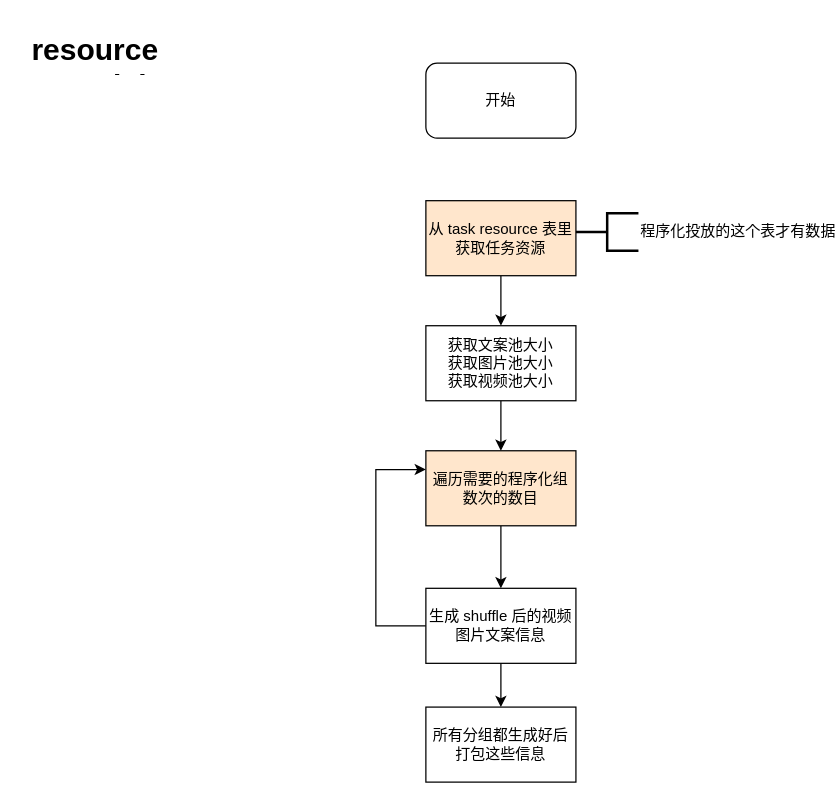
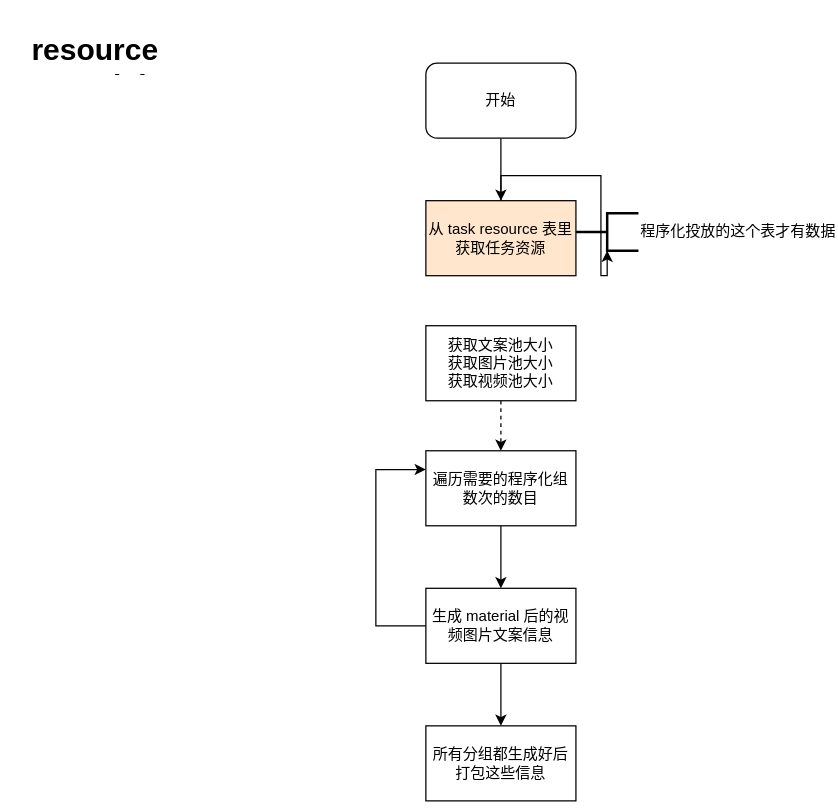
edge "开始" -> "从 task resource 表里获取任务资源": added
edge "从 task resource 表里获取任务资源" -> "获取文案池大小 获取图片池大小 获取视频池大小": now "从 task resource 表里获取任务资源" -> "程序化投放的这个表才有数据"
edge "获取文案池大小 获取图片池大小 获取视频池大小" -> "遍历需要的程序化组数次的数目": style solid -> dashed
node "遍历需要的程序化组数次的数目": fillcolor #ffe6cc -> #ffffff
node "生成 shuffle 后的视频图片文案信息": label "生成 shuffle 后的视频图片文案信息" -> "生成 material 后的视频图片文案信息"
node "所有分组都生成好后打包这些信息": moved (501, 744) -> (501, 763)
